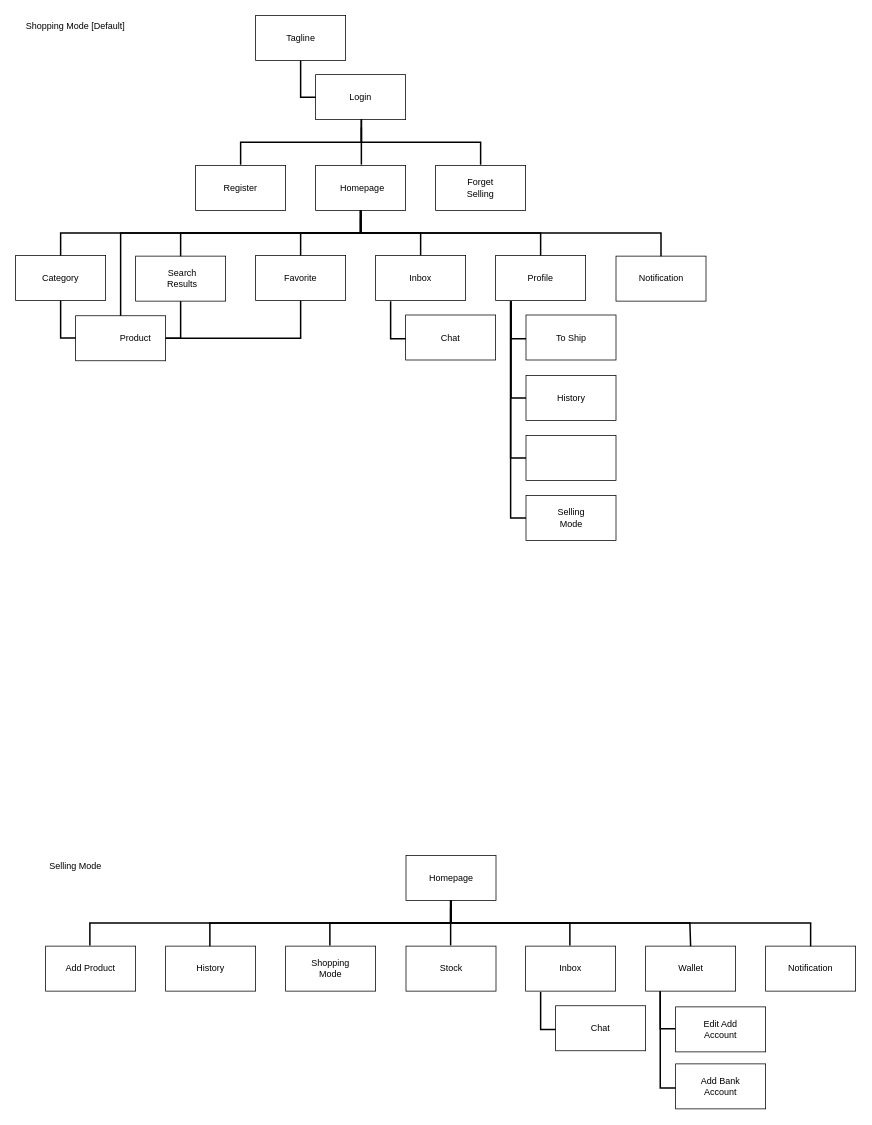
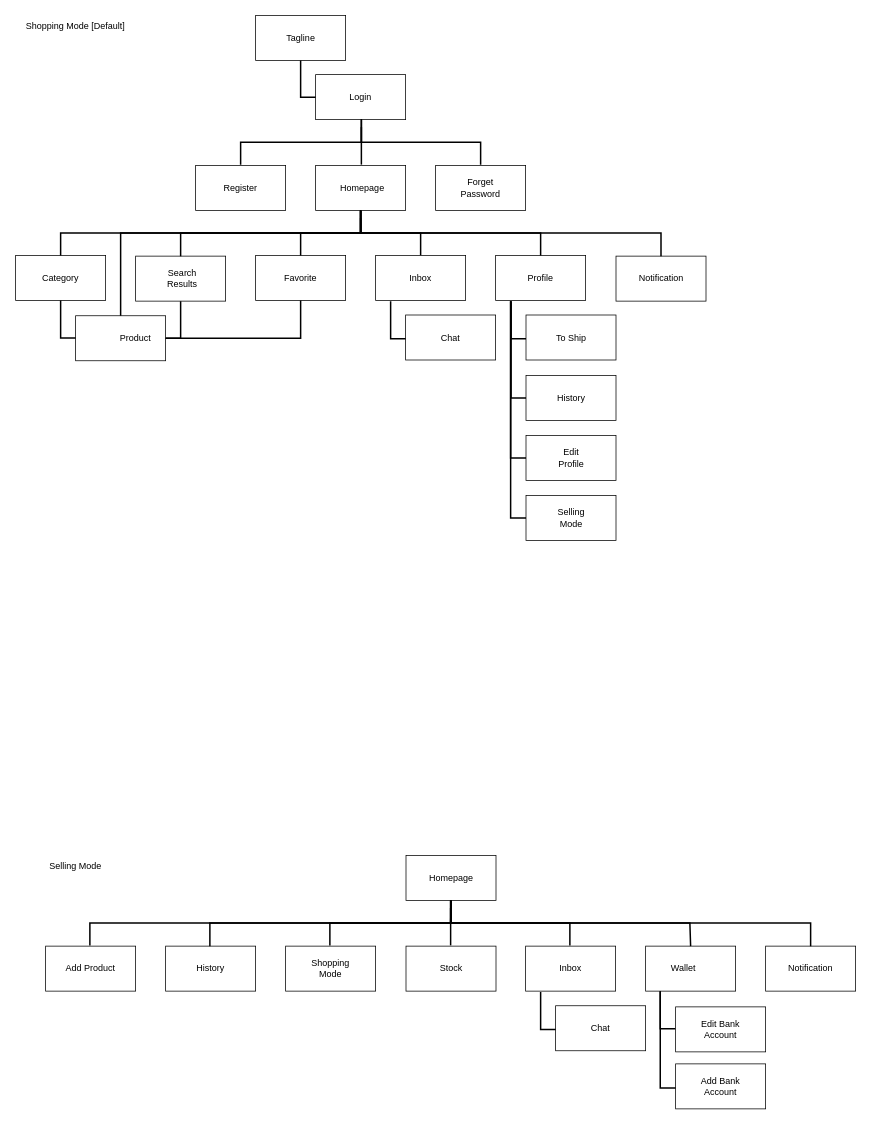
node "Forget Selling": label "Forget Selling" -> "Forget Password"
node "Edit Profile": added
node "Wallet": moved (690, 969) -> (683, 969)
node "Edit Add Account": label "Edit Add Account" -> "Edit Bank Account"
